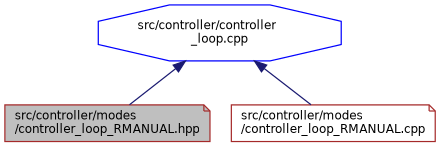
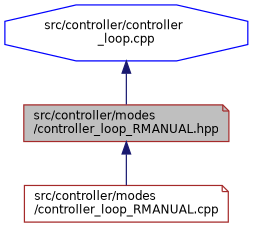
edge "src/controller/modes /controller_loop_RMANUAL.cpp" -> "src/controller/controller _loop.cpp": now "src/controller/modes /controller_loop_RMANUAL.cpp" -> "src/controller/modes /controller_loop_RMANUAL.hpp"
